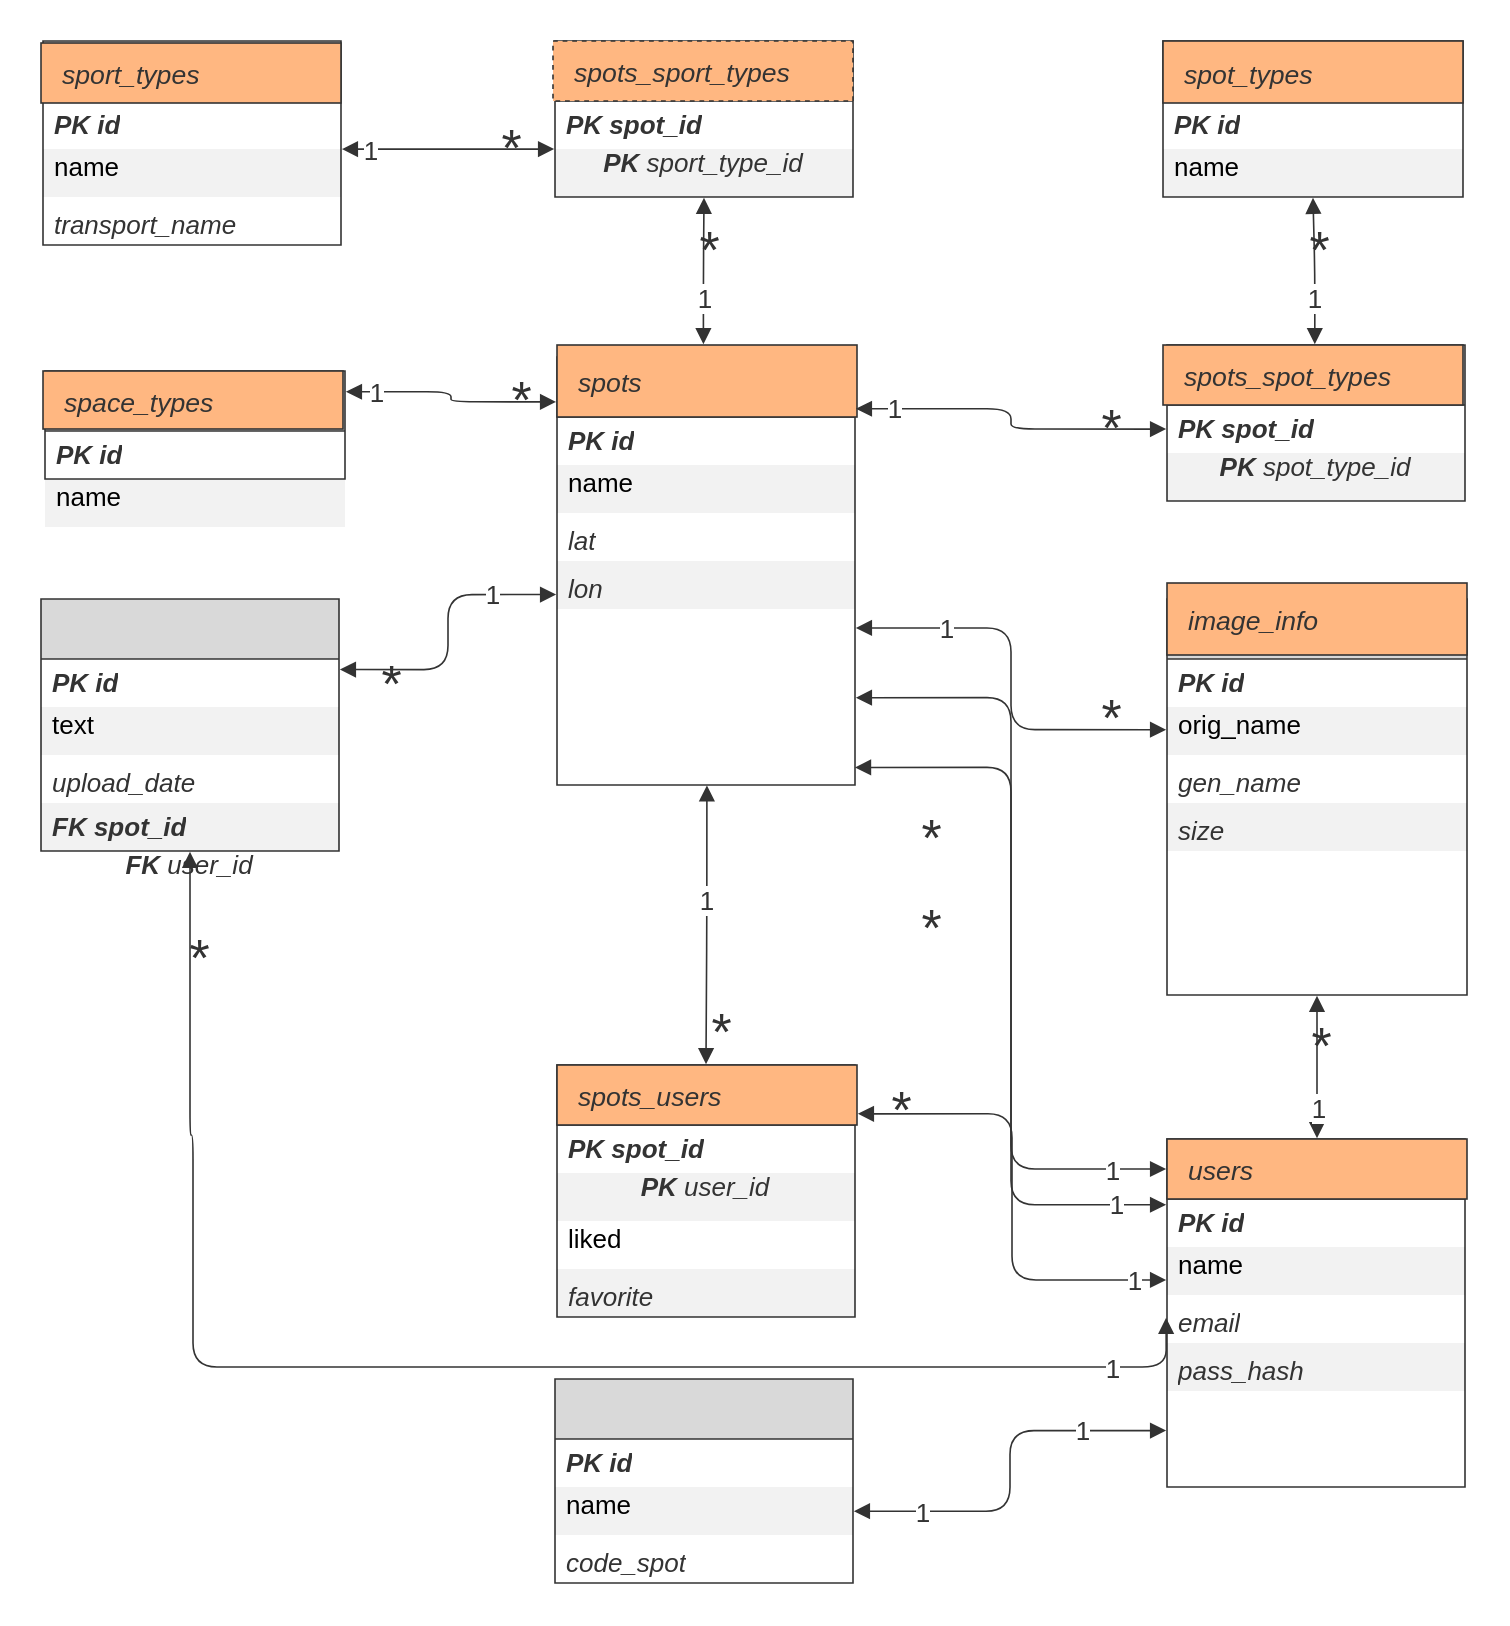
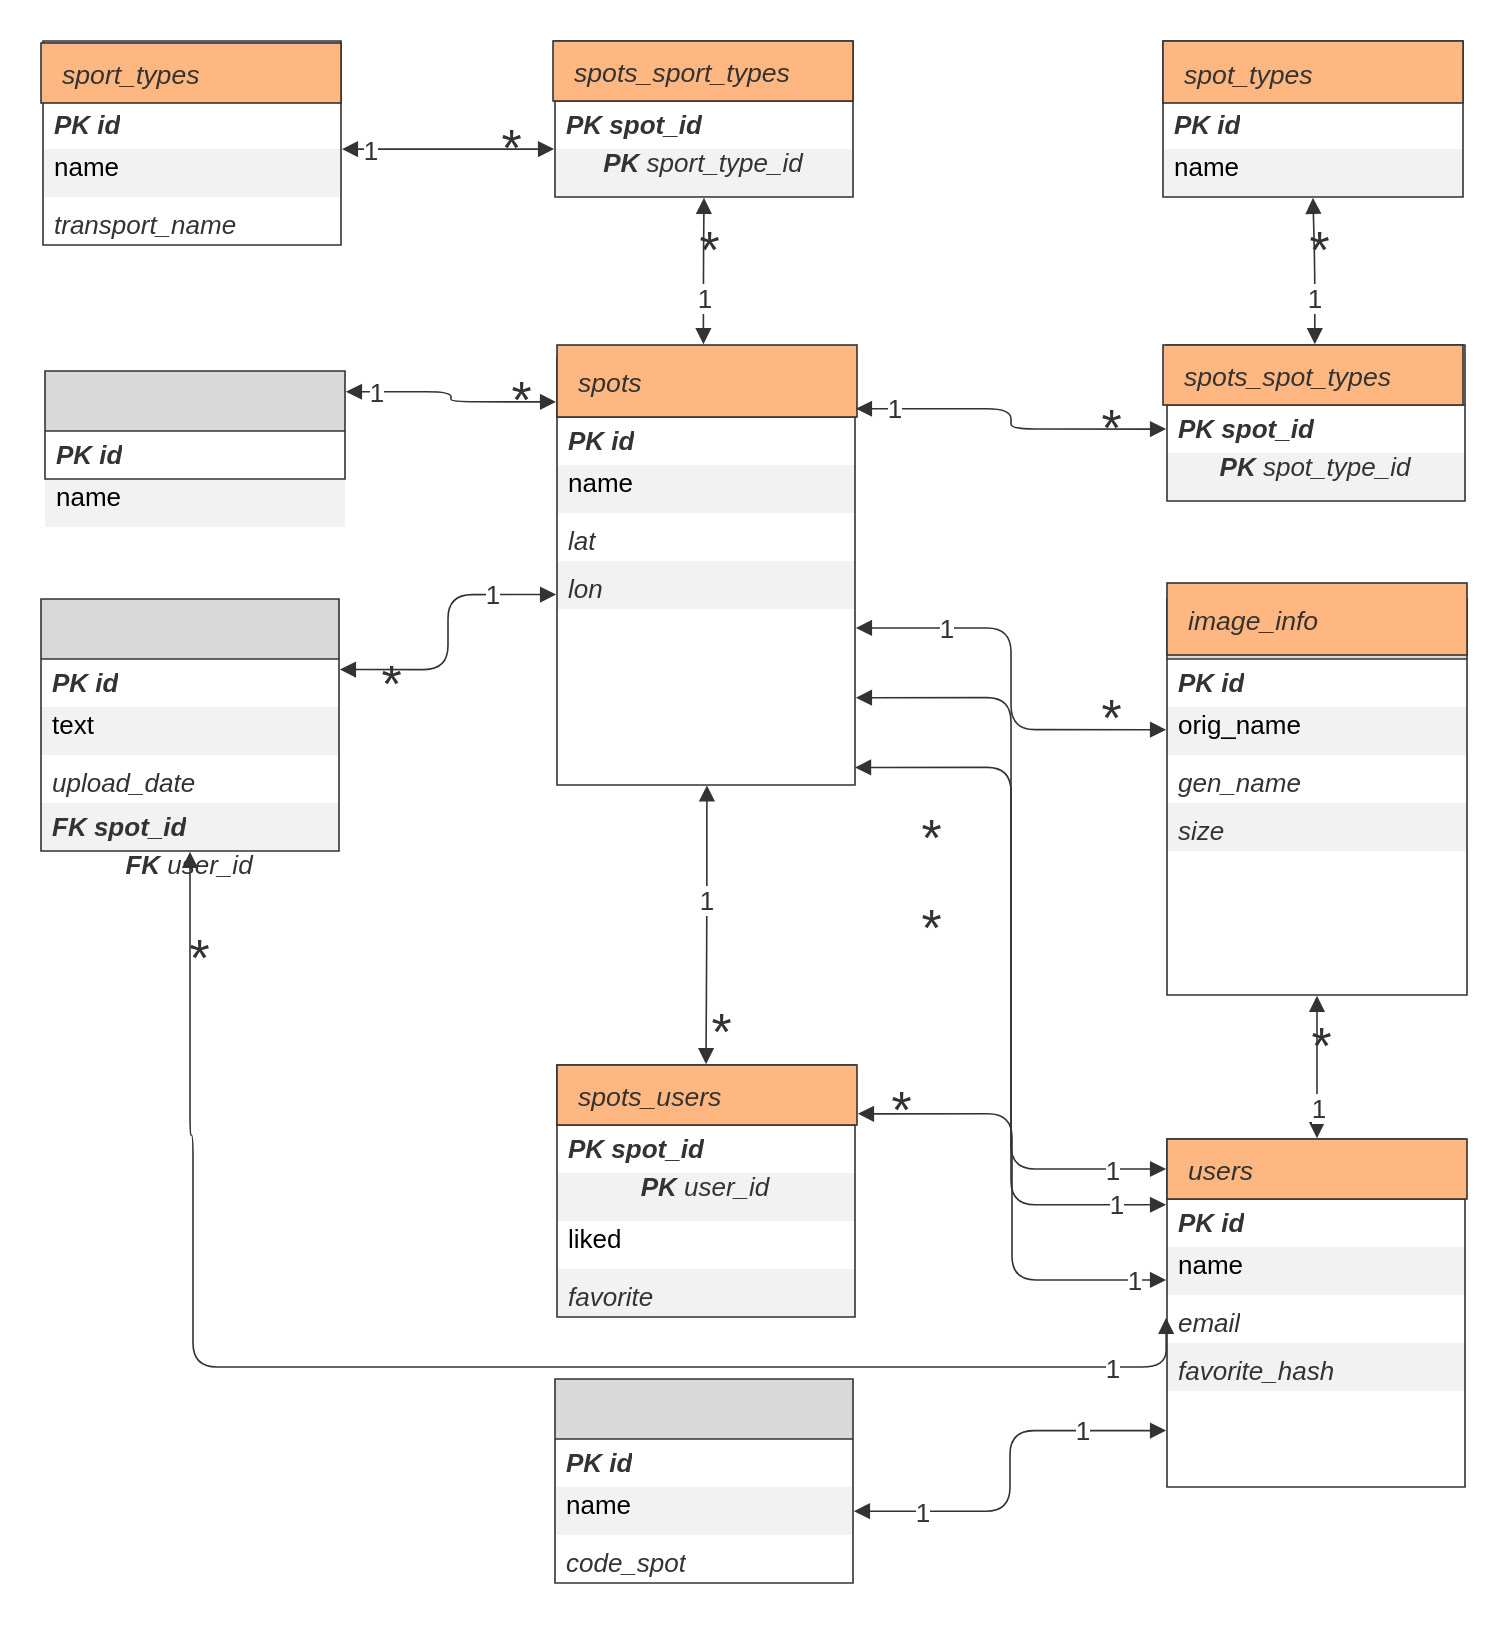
node "spots_sport_types": style dashed -> solid
node "space_types": removed
node "pass_hash": label "pass_hash" -> "favorite_hash"
